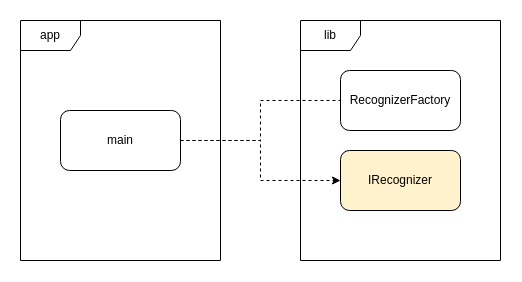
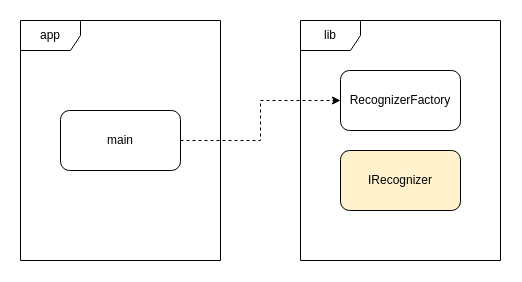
edge "RecognizerFactory" -- "main": arrowhead none -> classic
edge "main" -> "IRecognizer": removed
